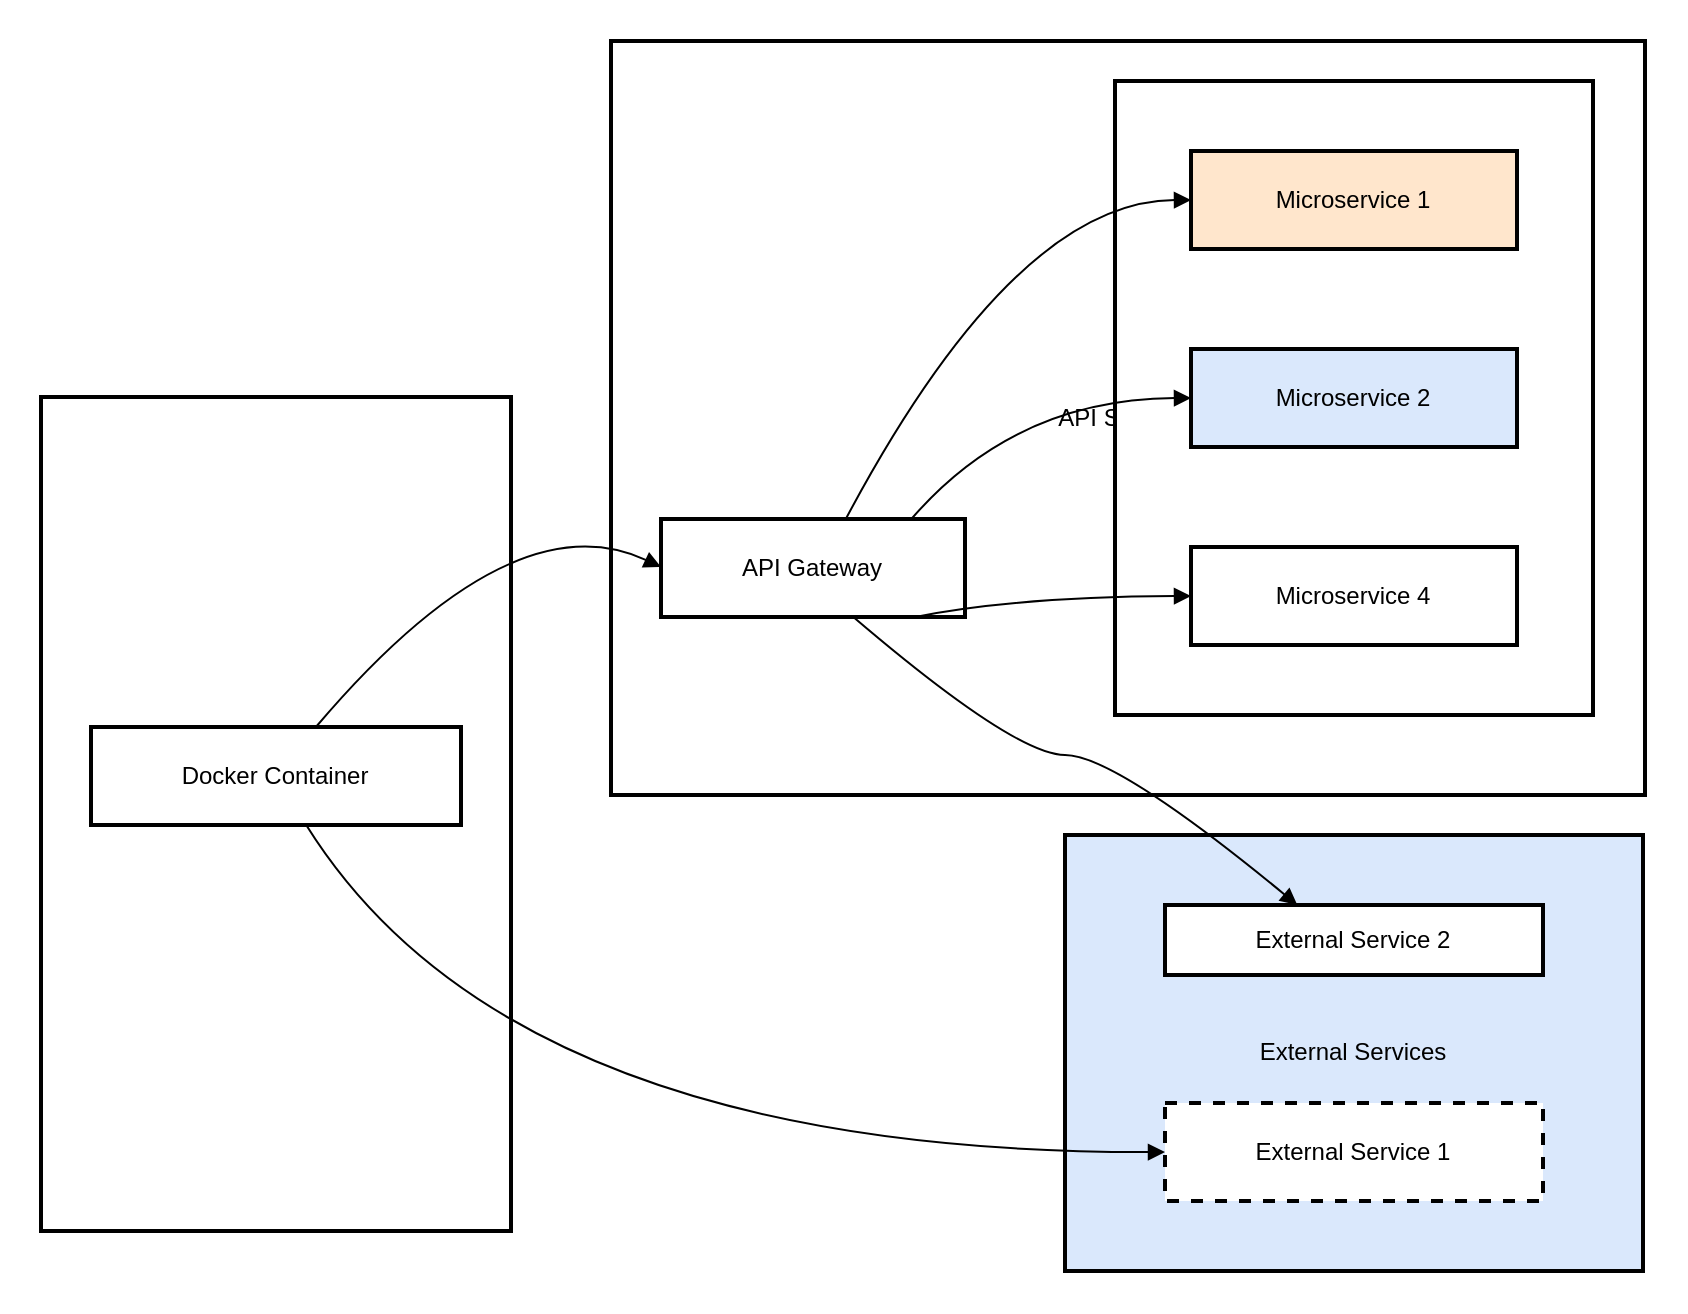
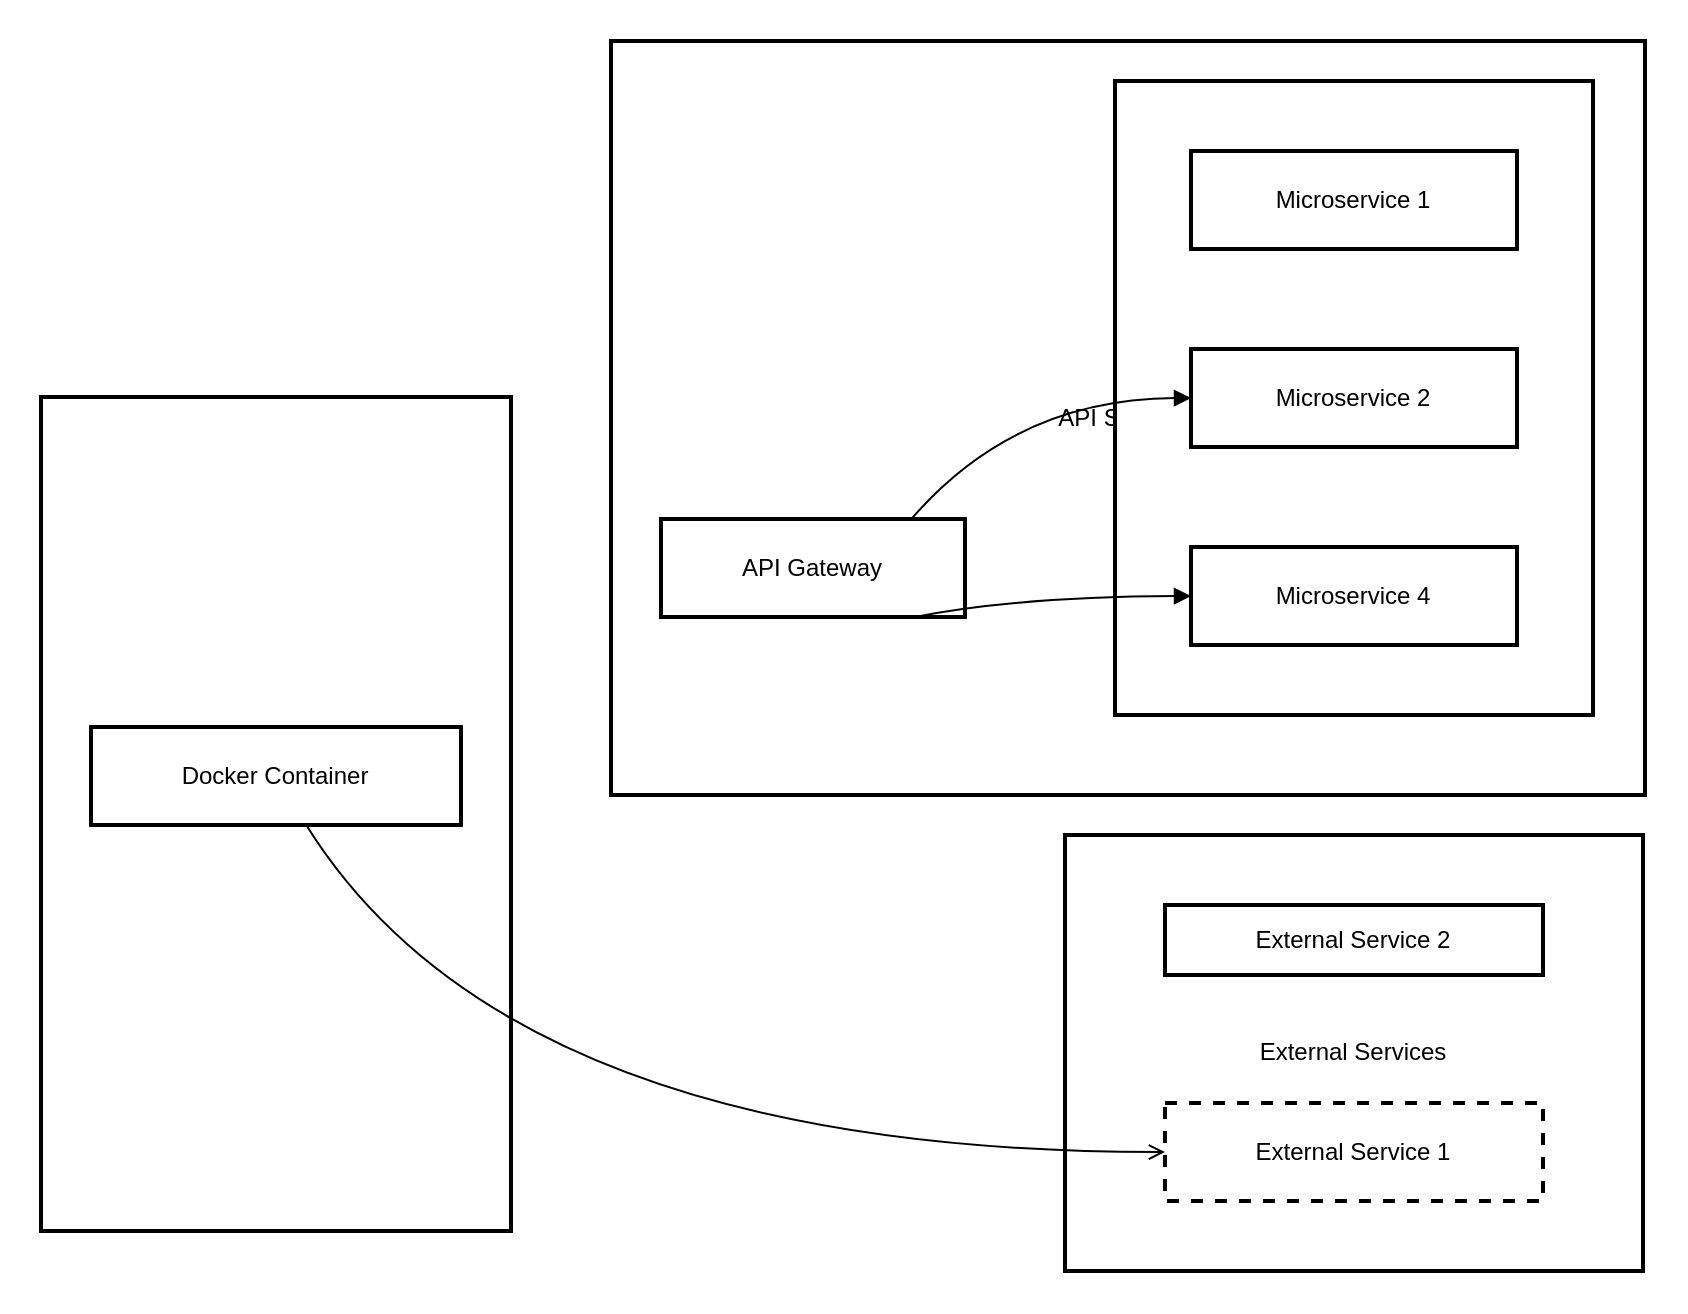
node "Microservice 1": fillcolor #ffe6cc -> #ffffff
edge "API Gateway" -> "Microservice 1": removed
node "Microservice 2": fillcolor #dae8fc -> #ffffff
edge "Docker Container" -> "API Gateway": removed
edge "API Gateway" -> "External Service 2": removed
node "External Services": fillcolor #dae8fc -> #ffffff
edge "Docker Container" -> "External Service 1": arrowhead block -> open
